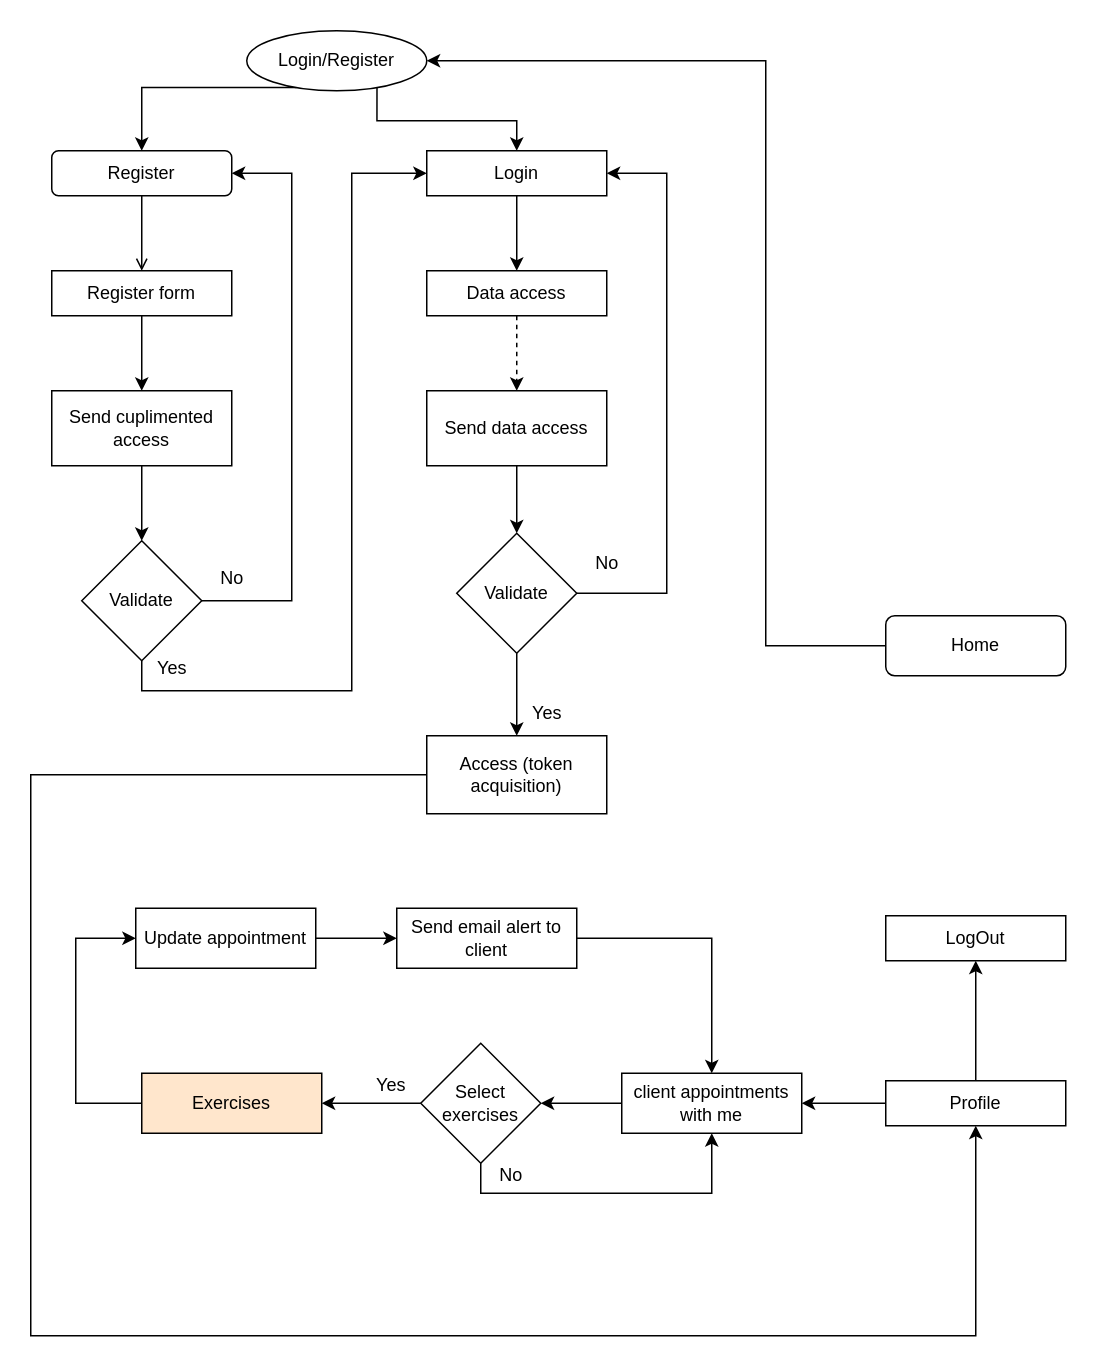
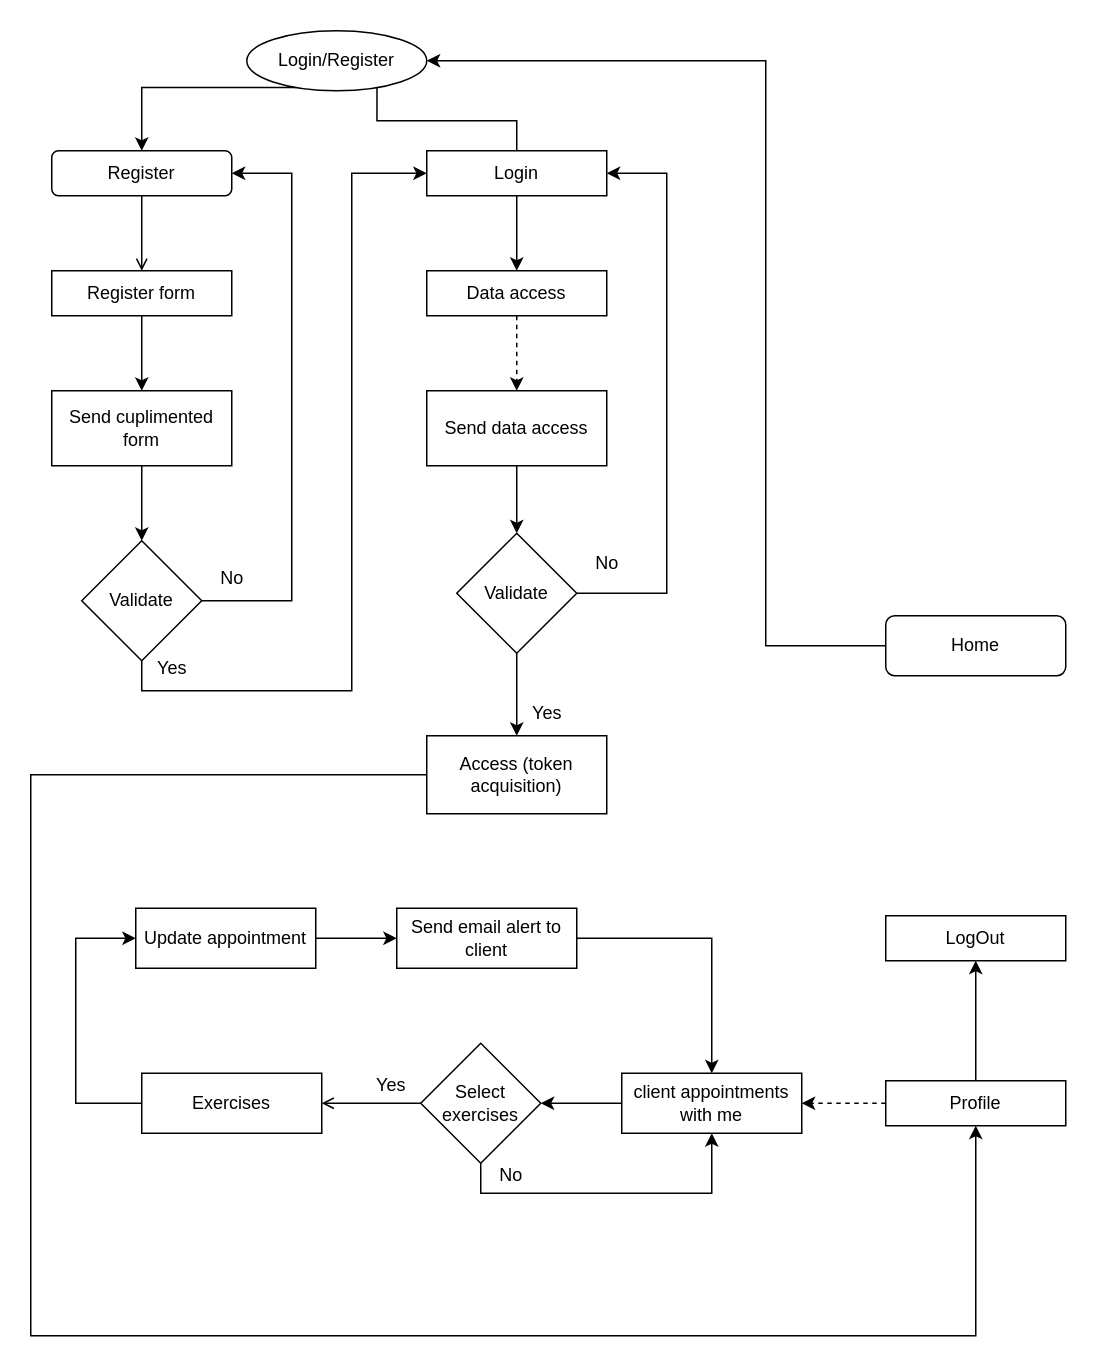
edge "Login/Register" -> "Login": arrowhead classic -> none
node "Send cuplimented access": label "Send cuplimented access" -> "Send cuplimented form"
node "Exercises": fillcolor #ffe6cc -> #ffffff
edge "Select exercises" -> "Exercises": arrowhead classic -> open
edge "Profile" -> "client appointments with me": style solid -> dashed
